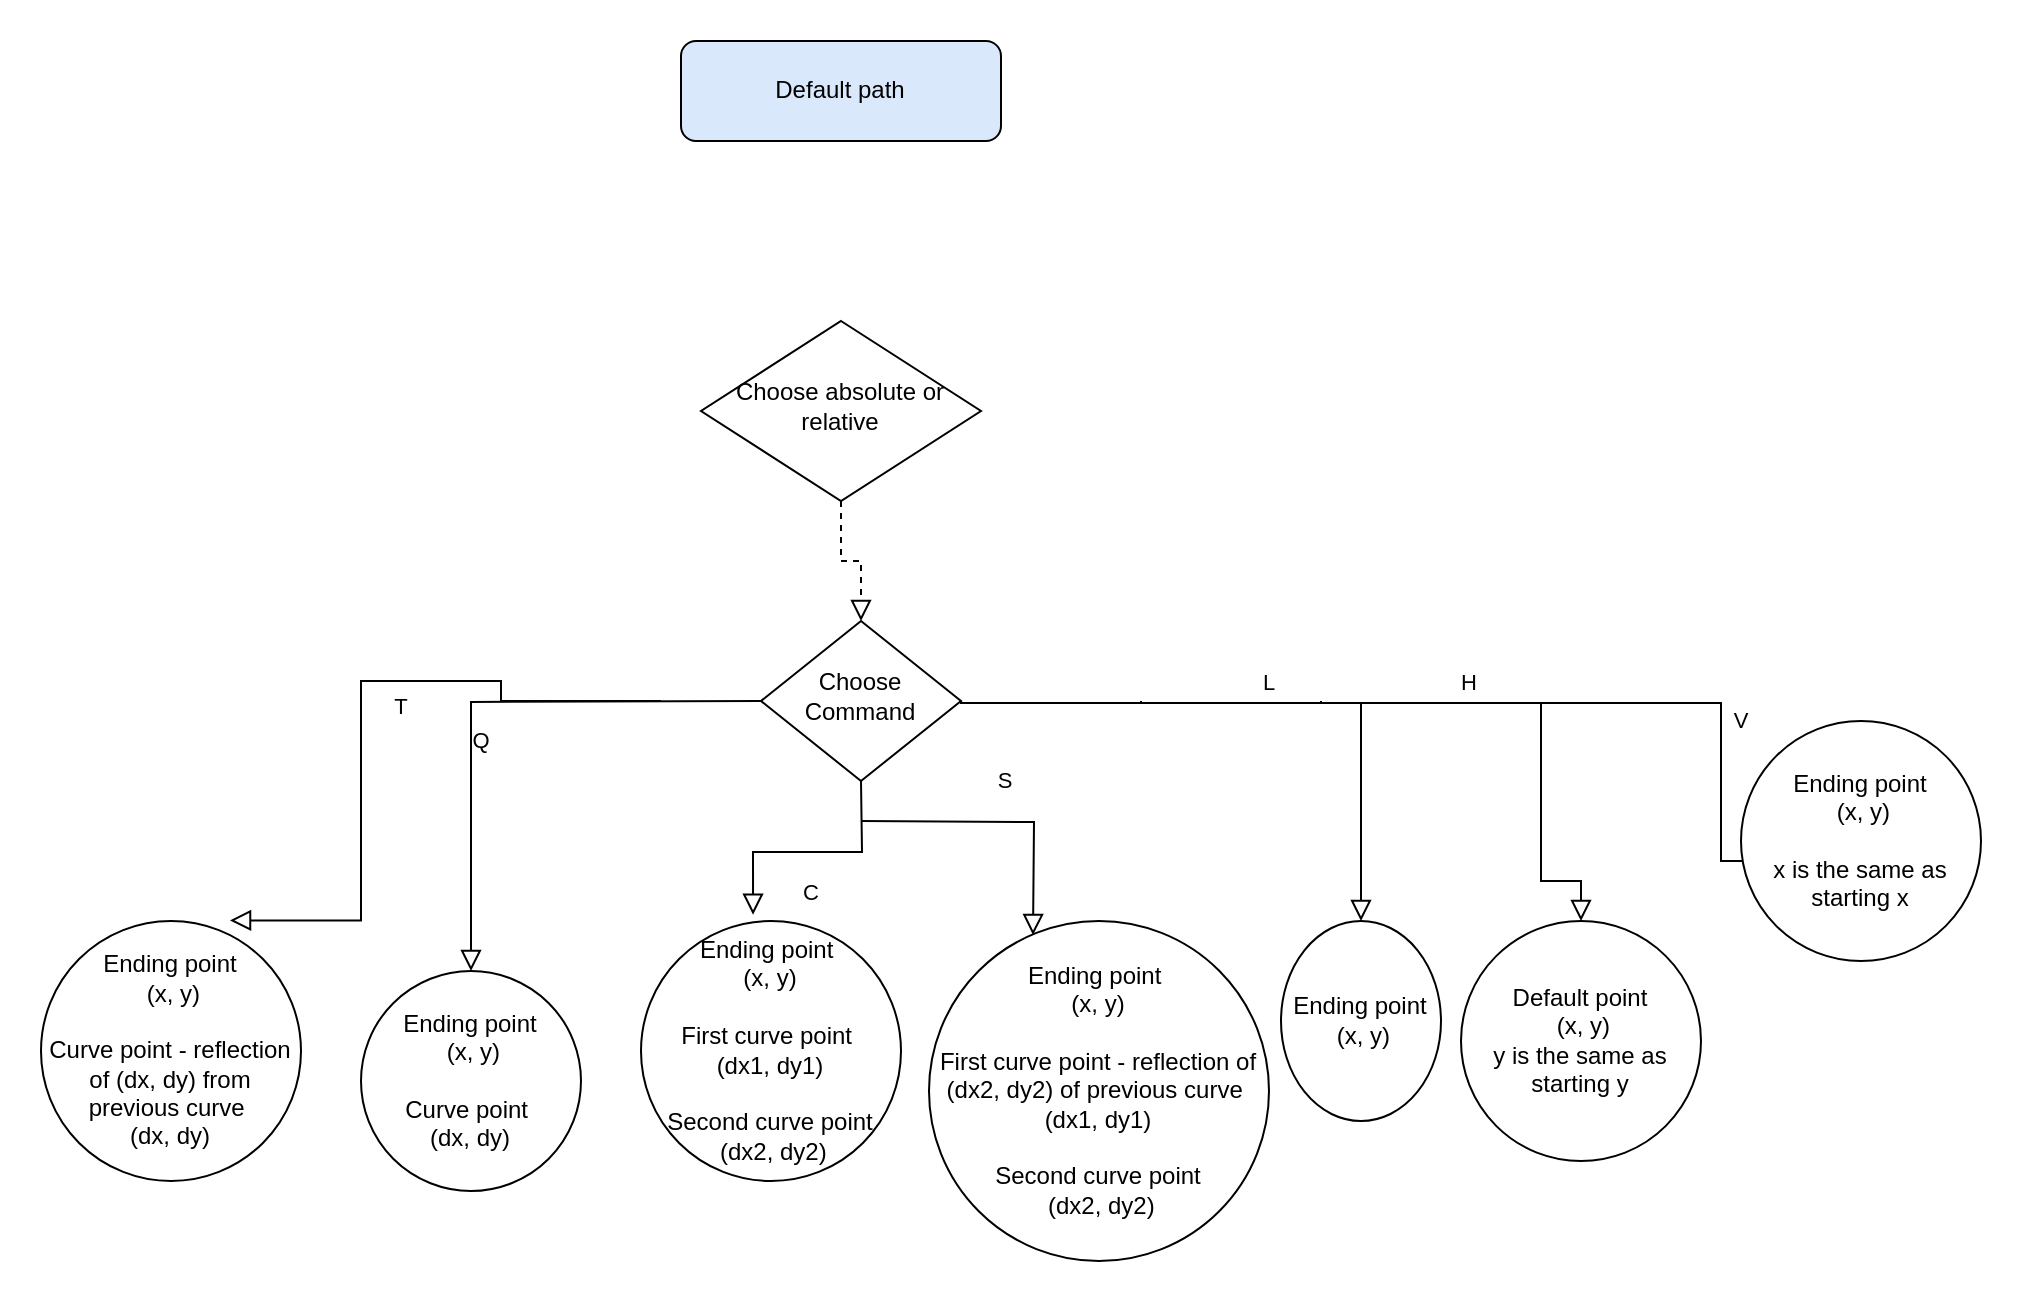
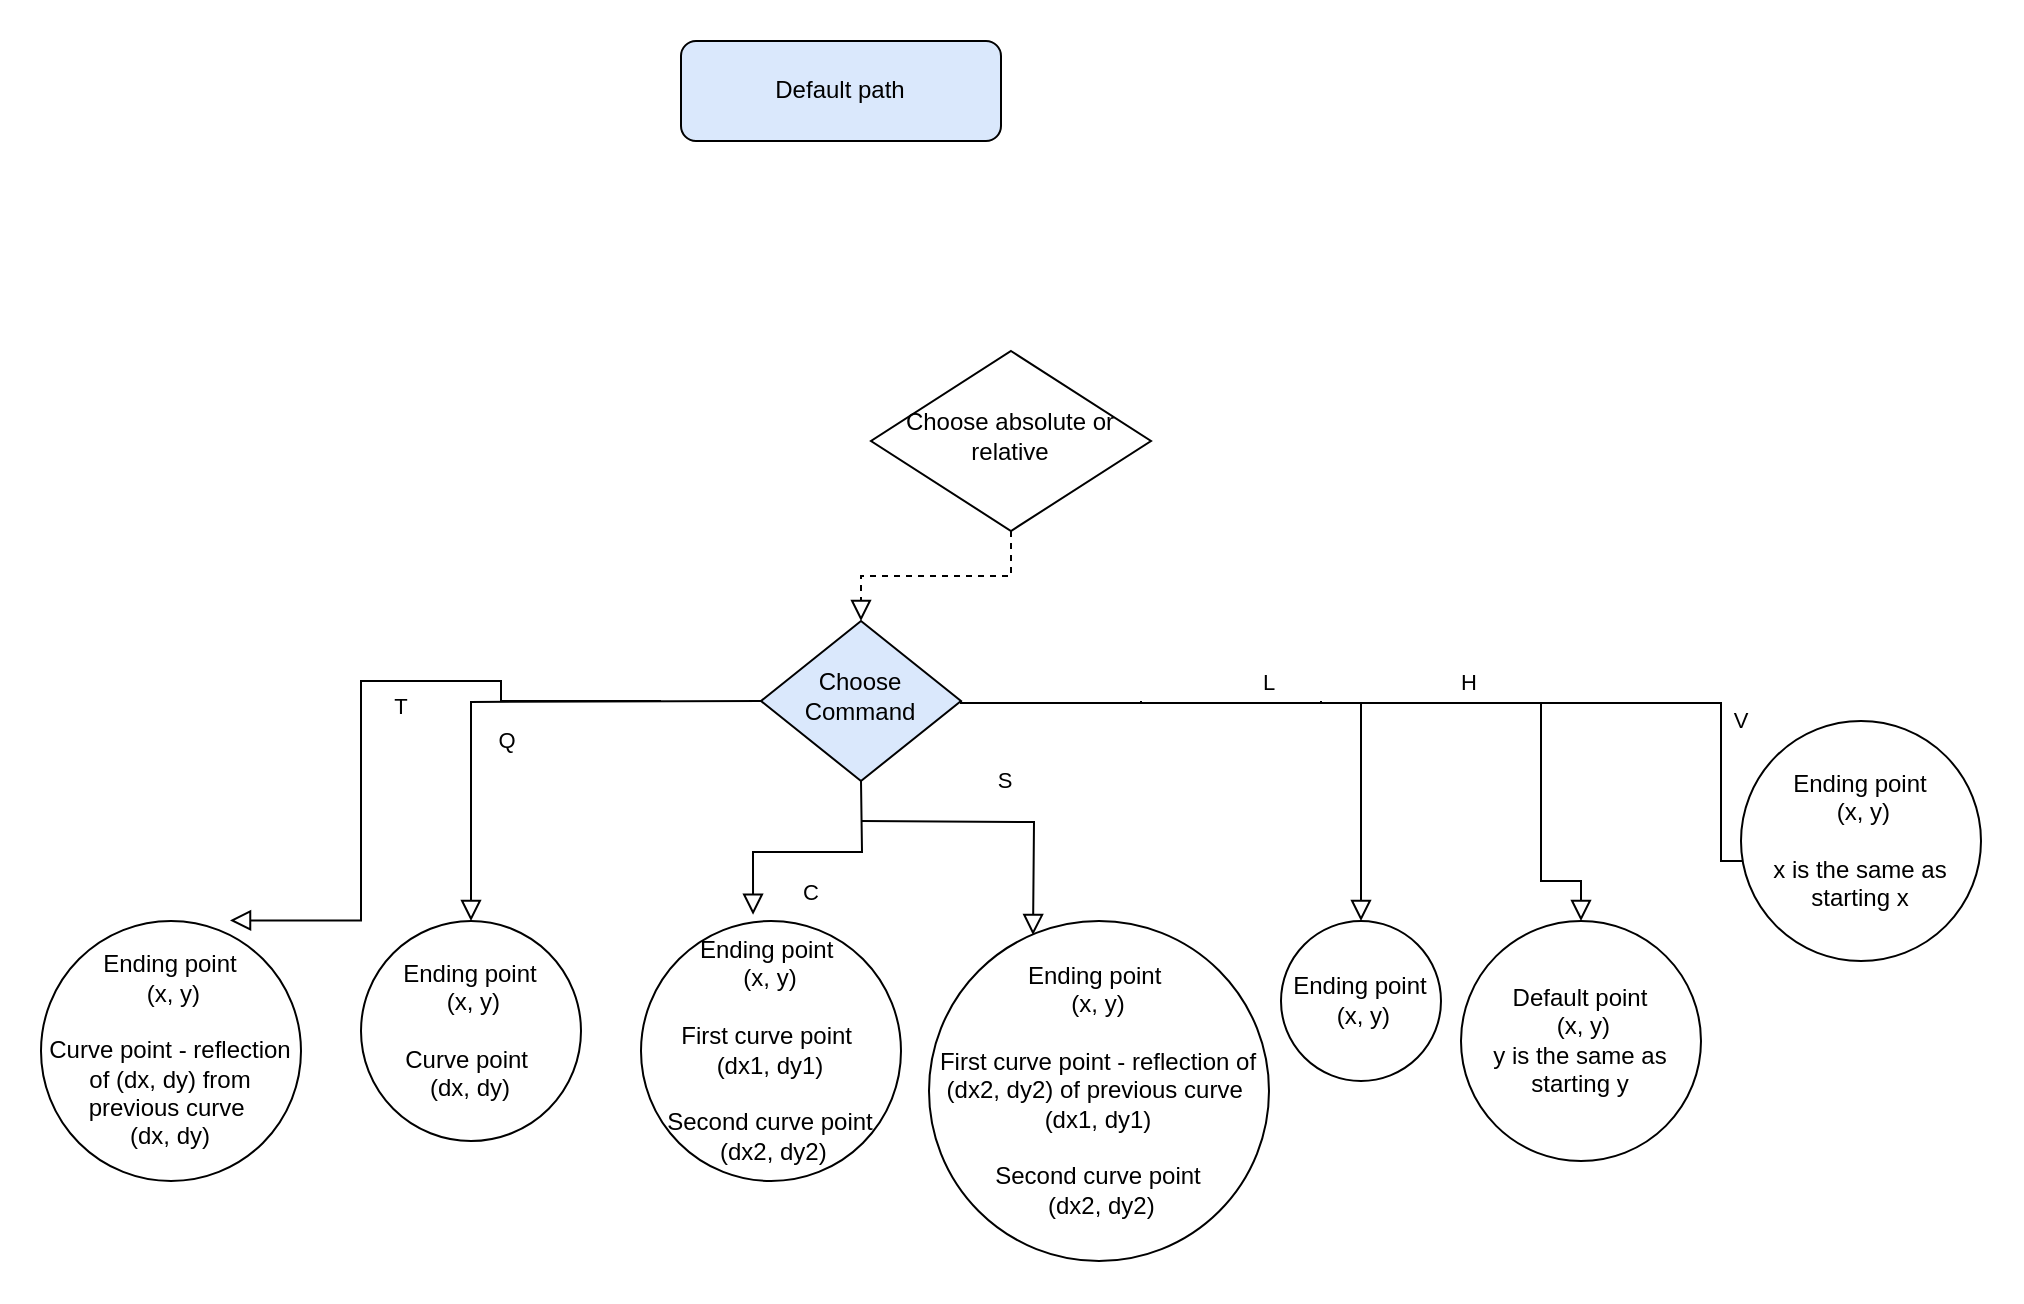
node "Choose absolute or relative": moved (841, 411) -> (1011, 441)
node "Choose Command": fillcolor #ffffff -> #dae8fc
node "Ending point (x, y)": size 160x200 -> 160x160
node "Ending point (x, y) Curve point (dx, dy)": moved (471, 1081) -> (471, 1031)
